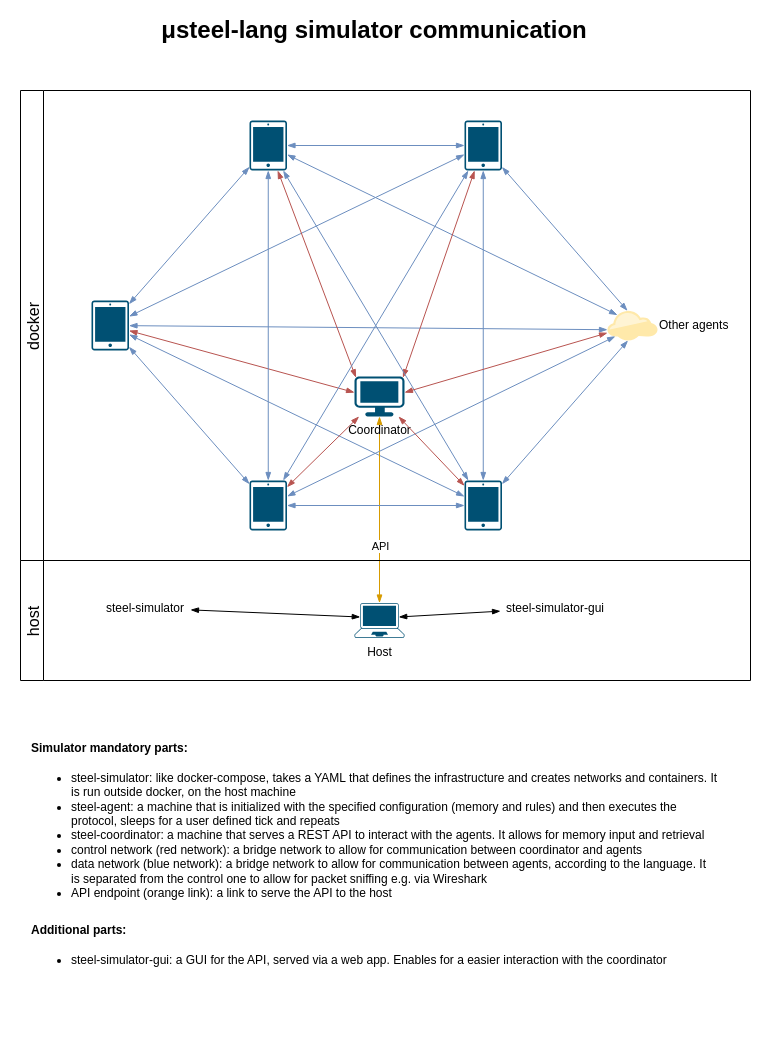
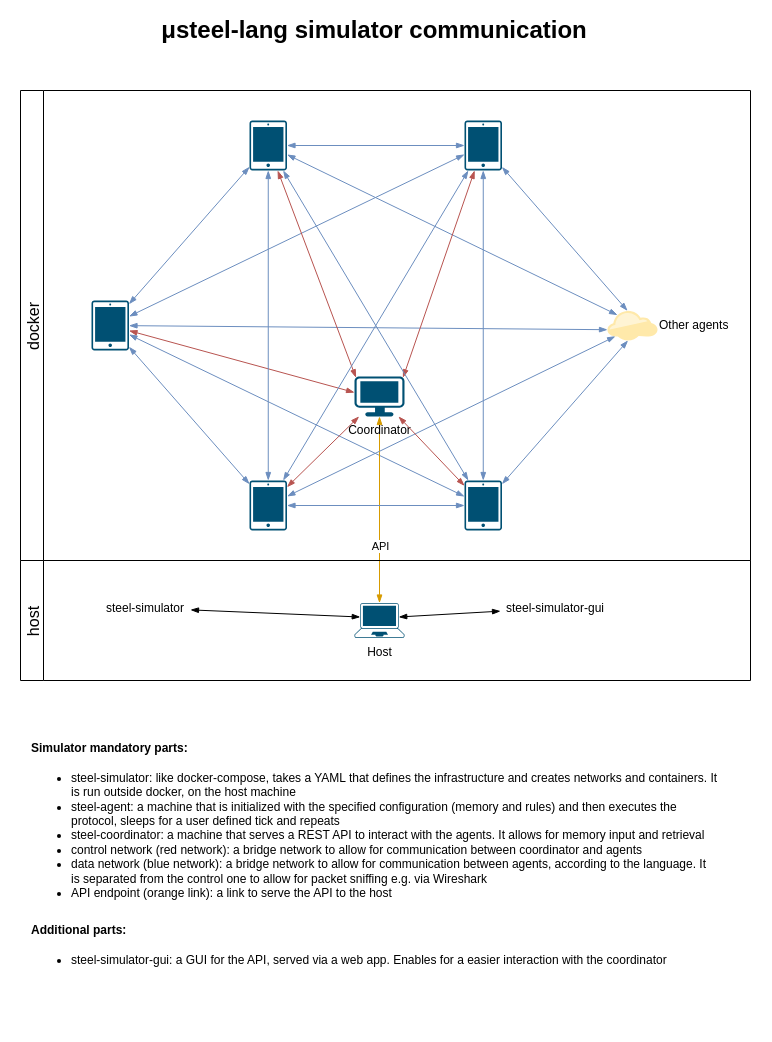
edge "Other agents" -- "Coordinator": removed
